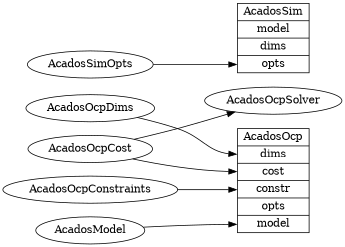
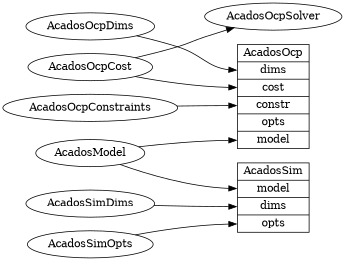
edge "AcadosModel" -> "AcadosSim": added
node "AcadosSimDims": added
